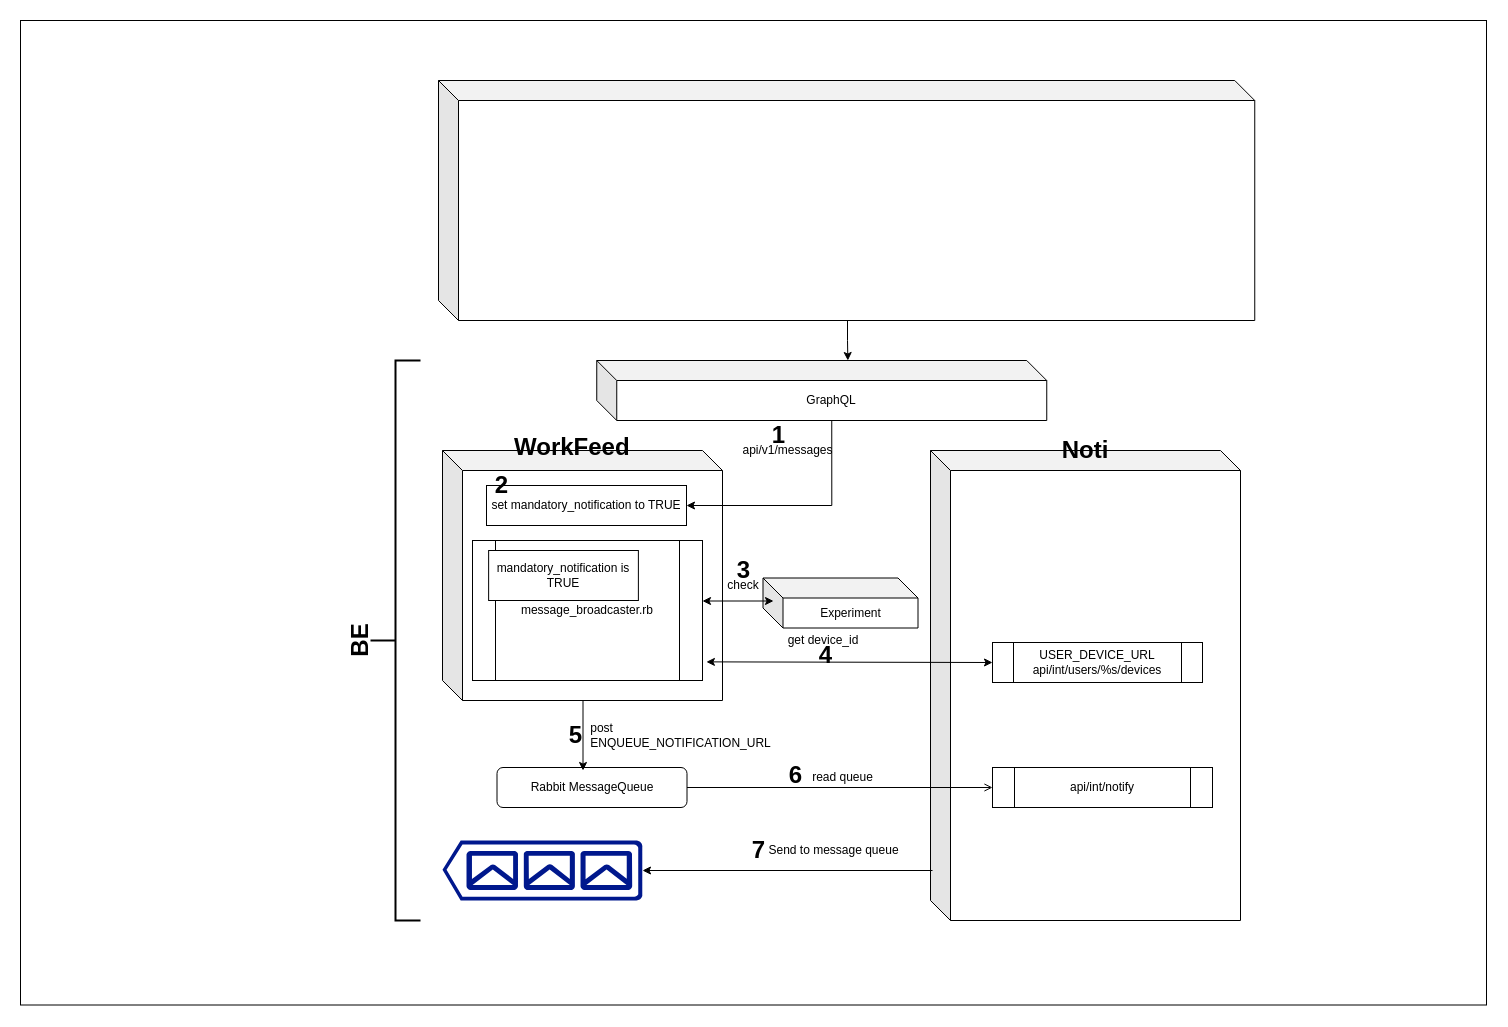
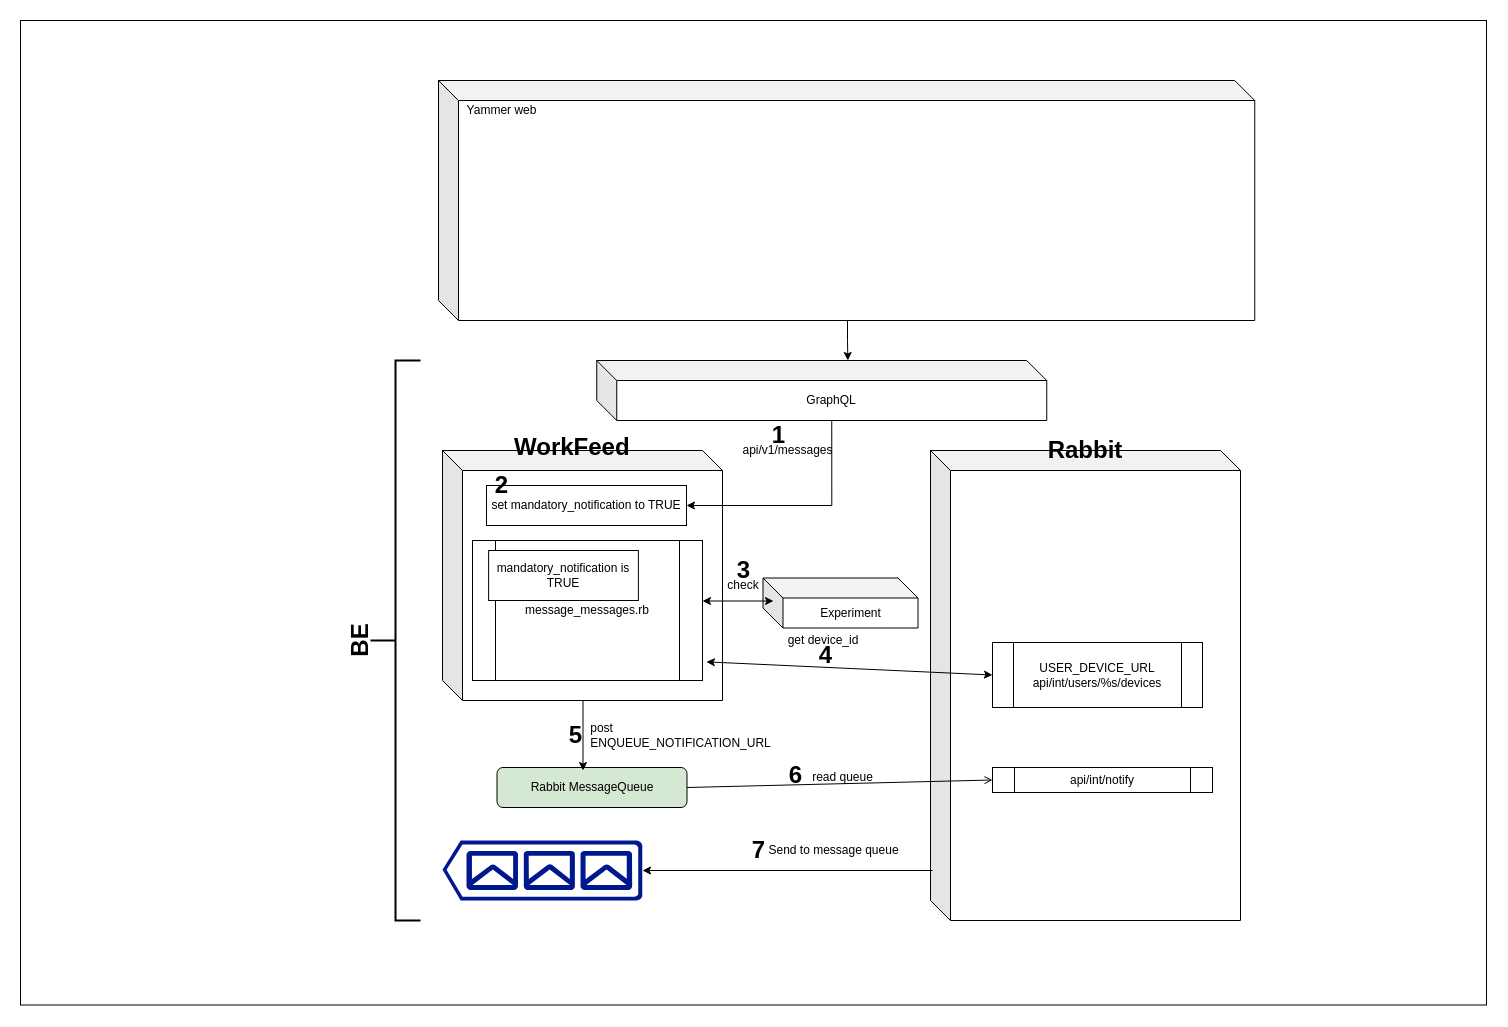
node "Yammer web": added
node "Noti": label "Noti" -> "Rabbit"
node "message_broadcaster.rb": label "message_broadcaster.rb" -> "message_messages.rb"
node "USER_DEVICE_URL api/int/users/%s/devices": size 210x40 -> 210x65
node "Rabbit MessageQueue": fillcolor #ffffff -> #d5e8d4
node "api/int/notify": size 220x40 -> 220x25
